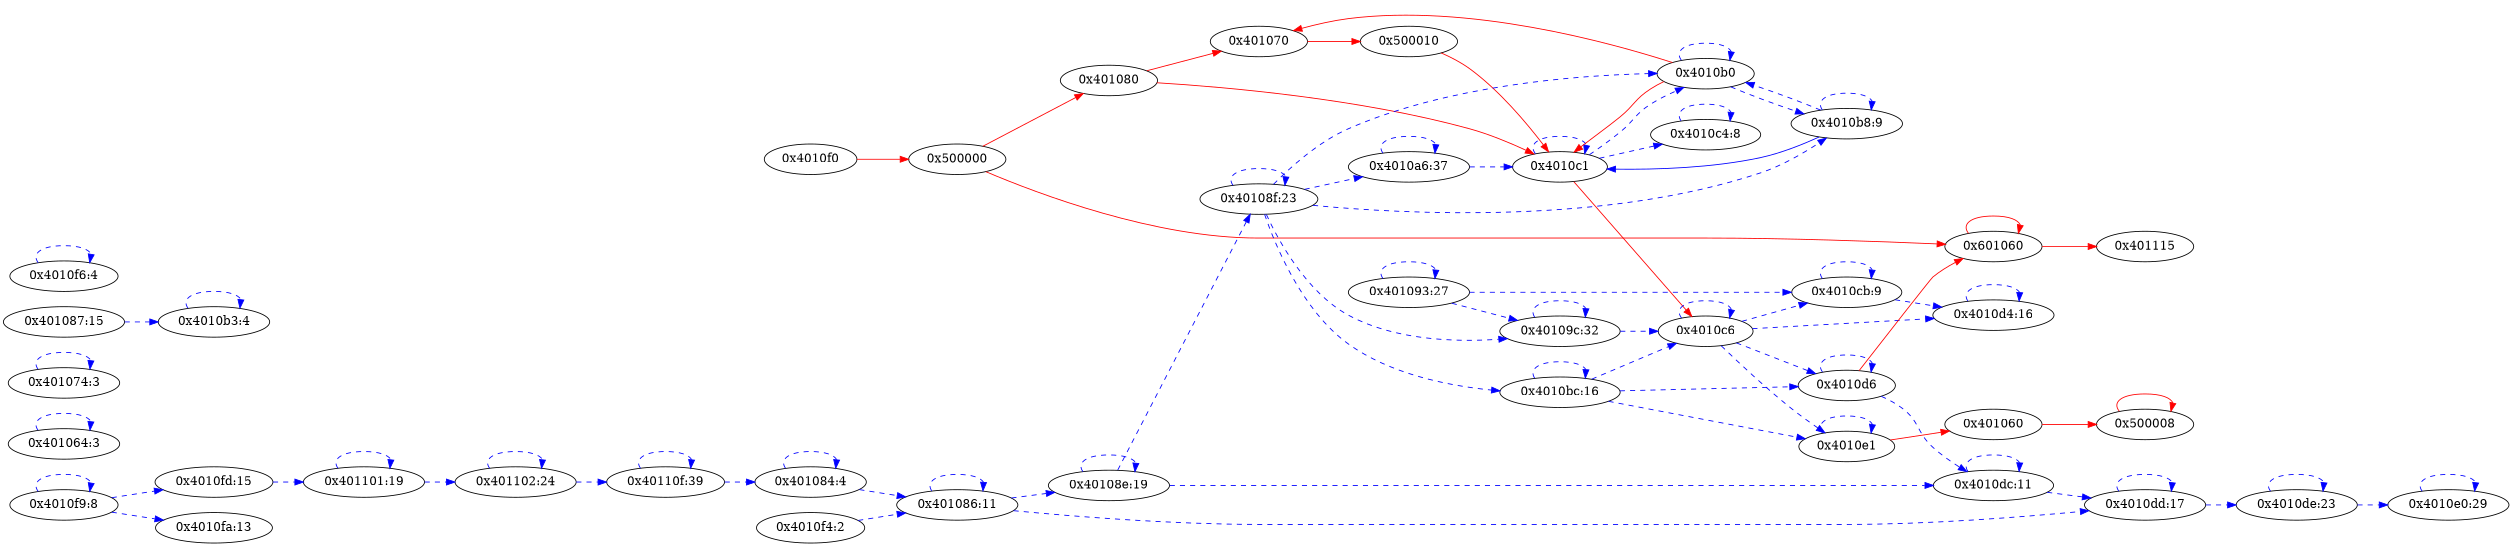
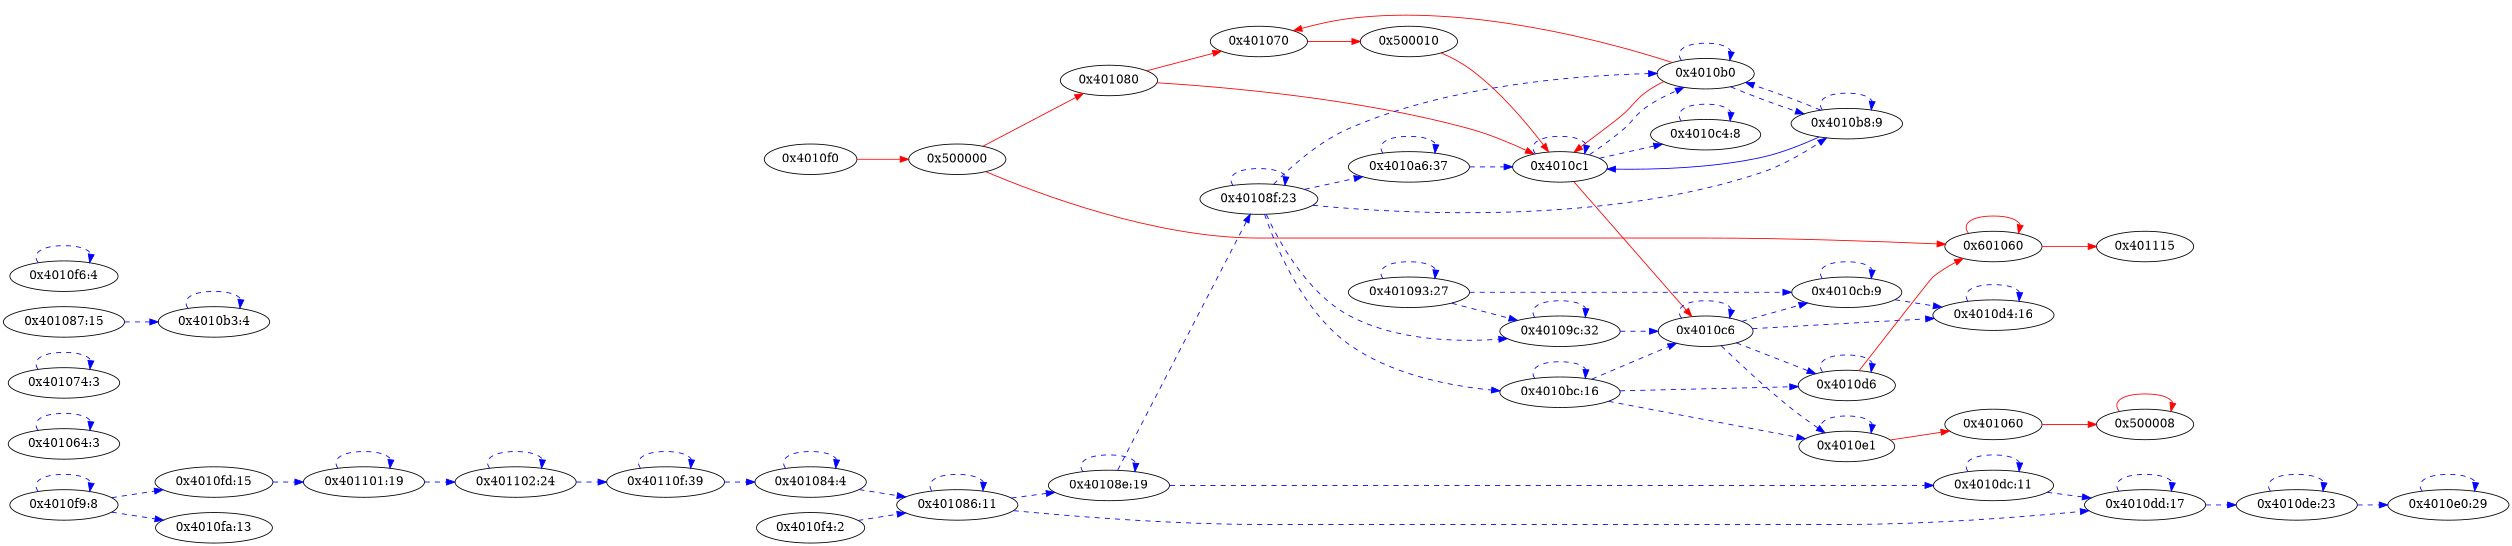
edge "0x4010d6" -> "0x4010dc:11": removed
